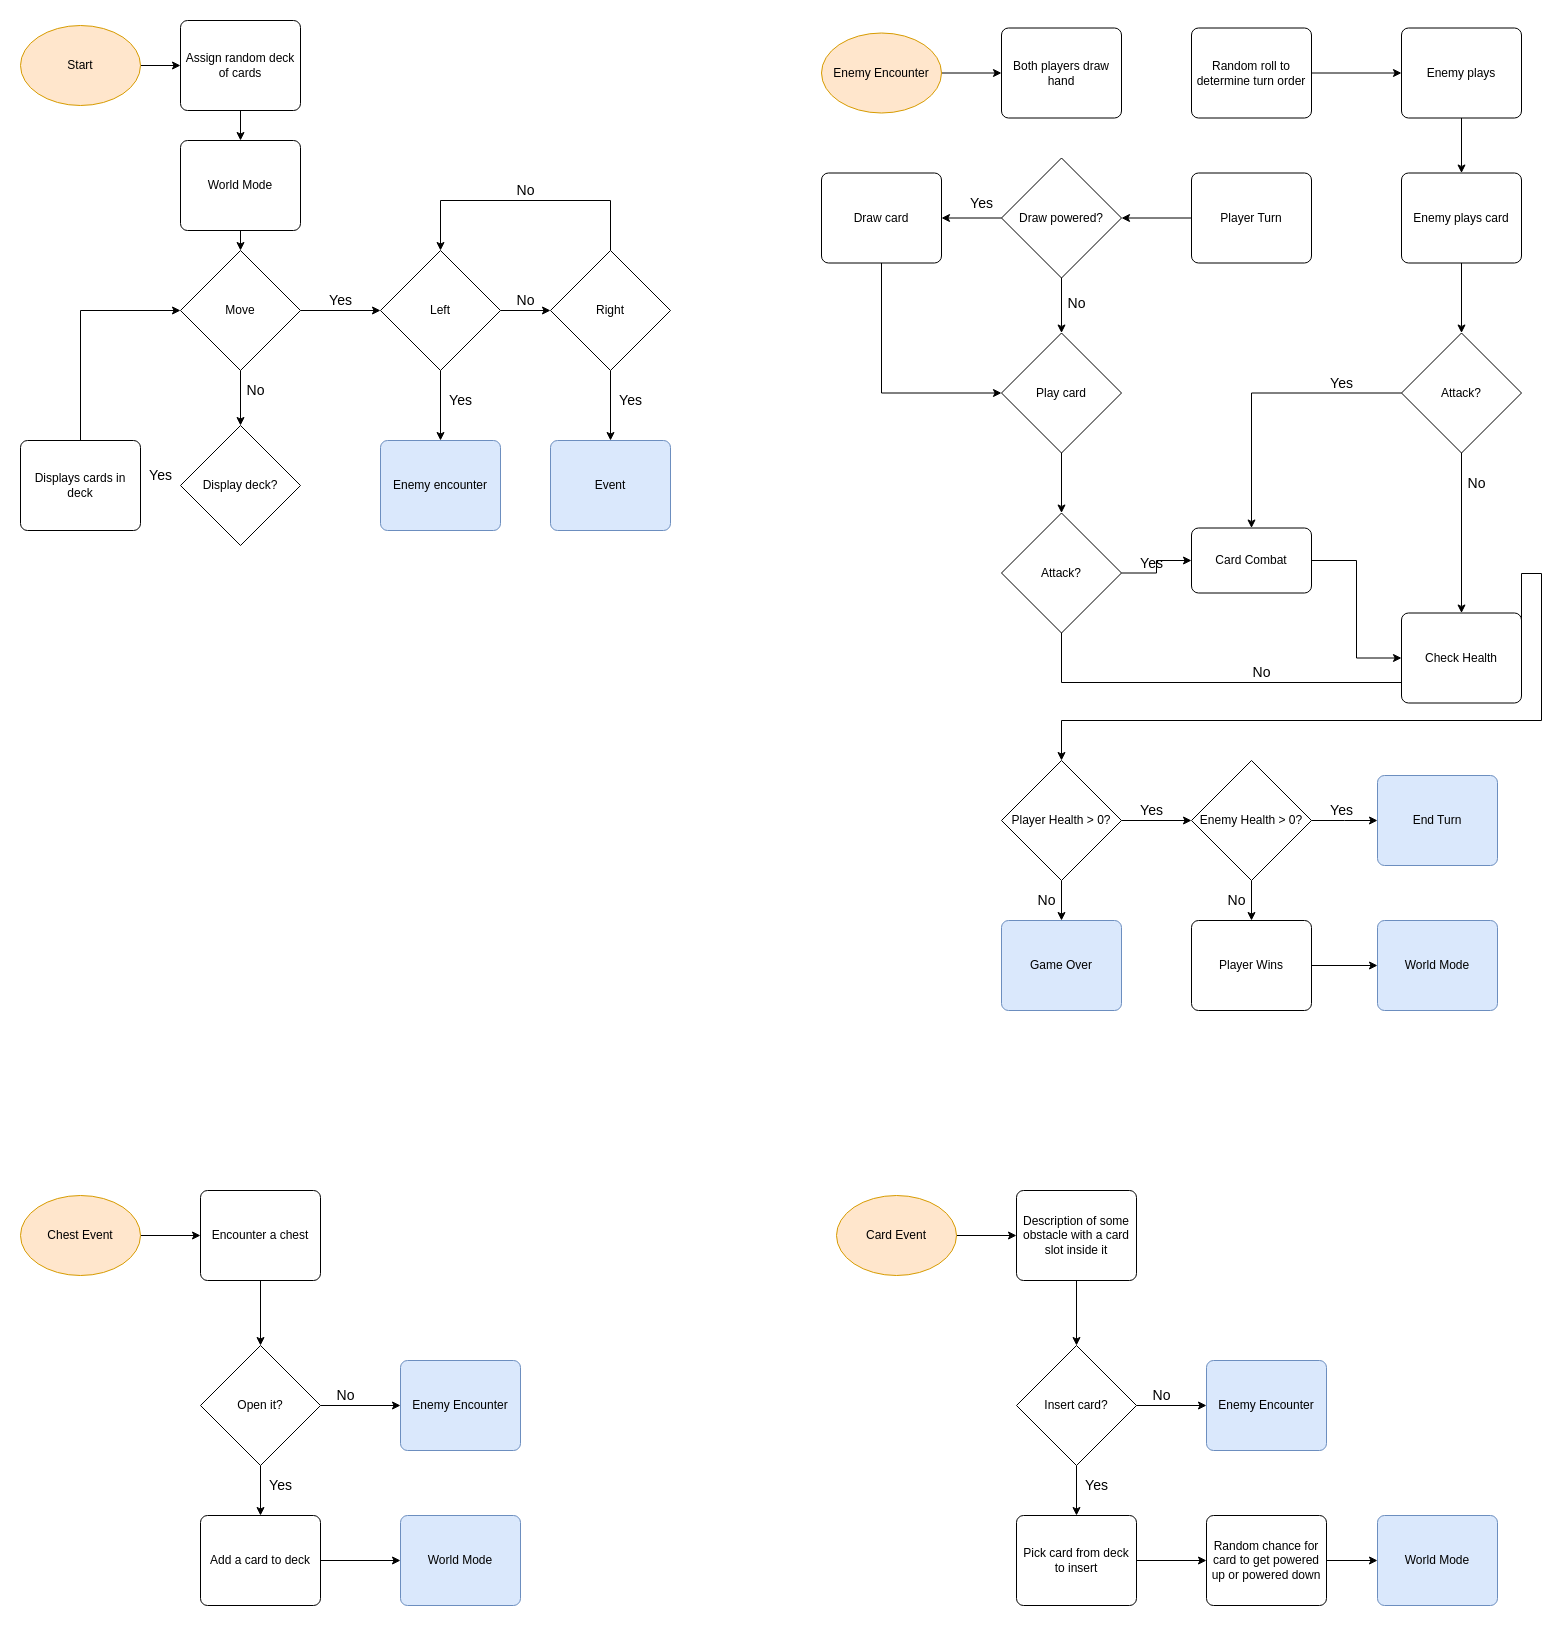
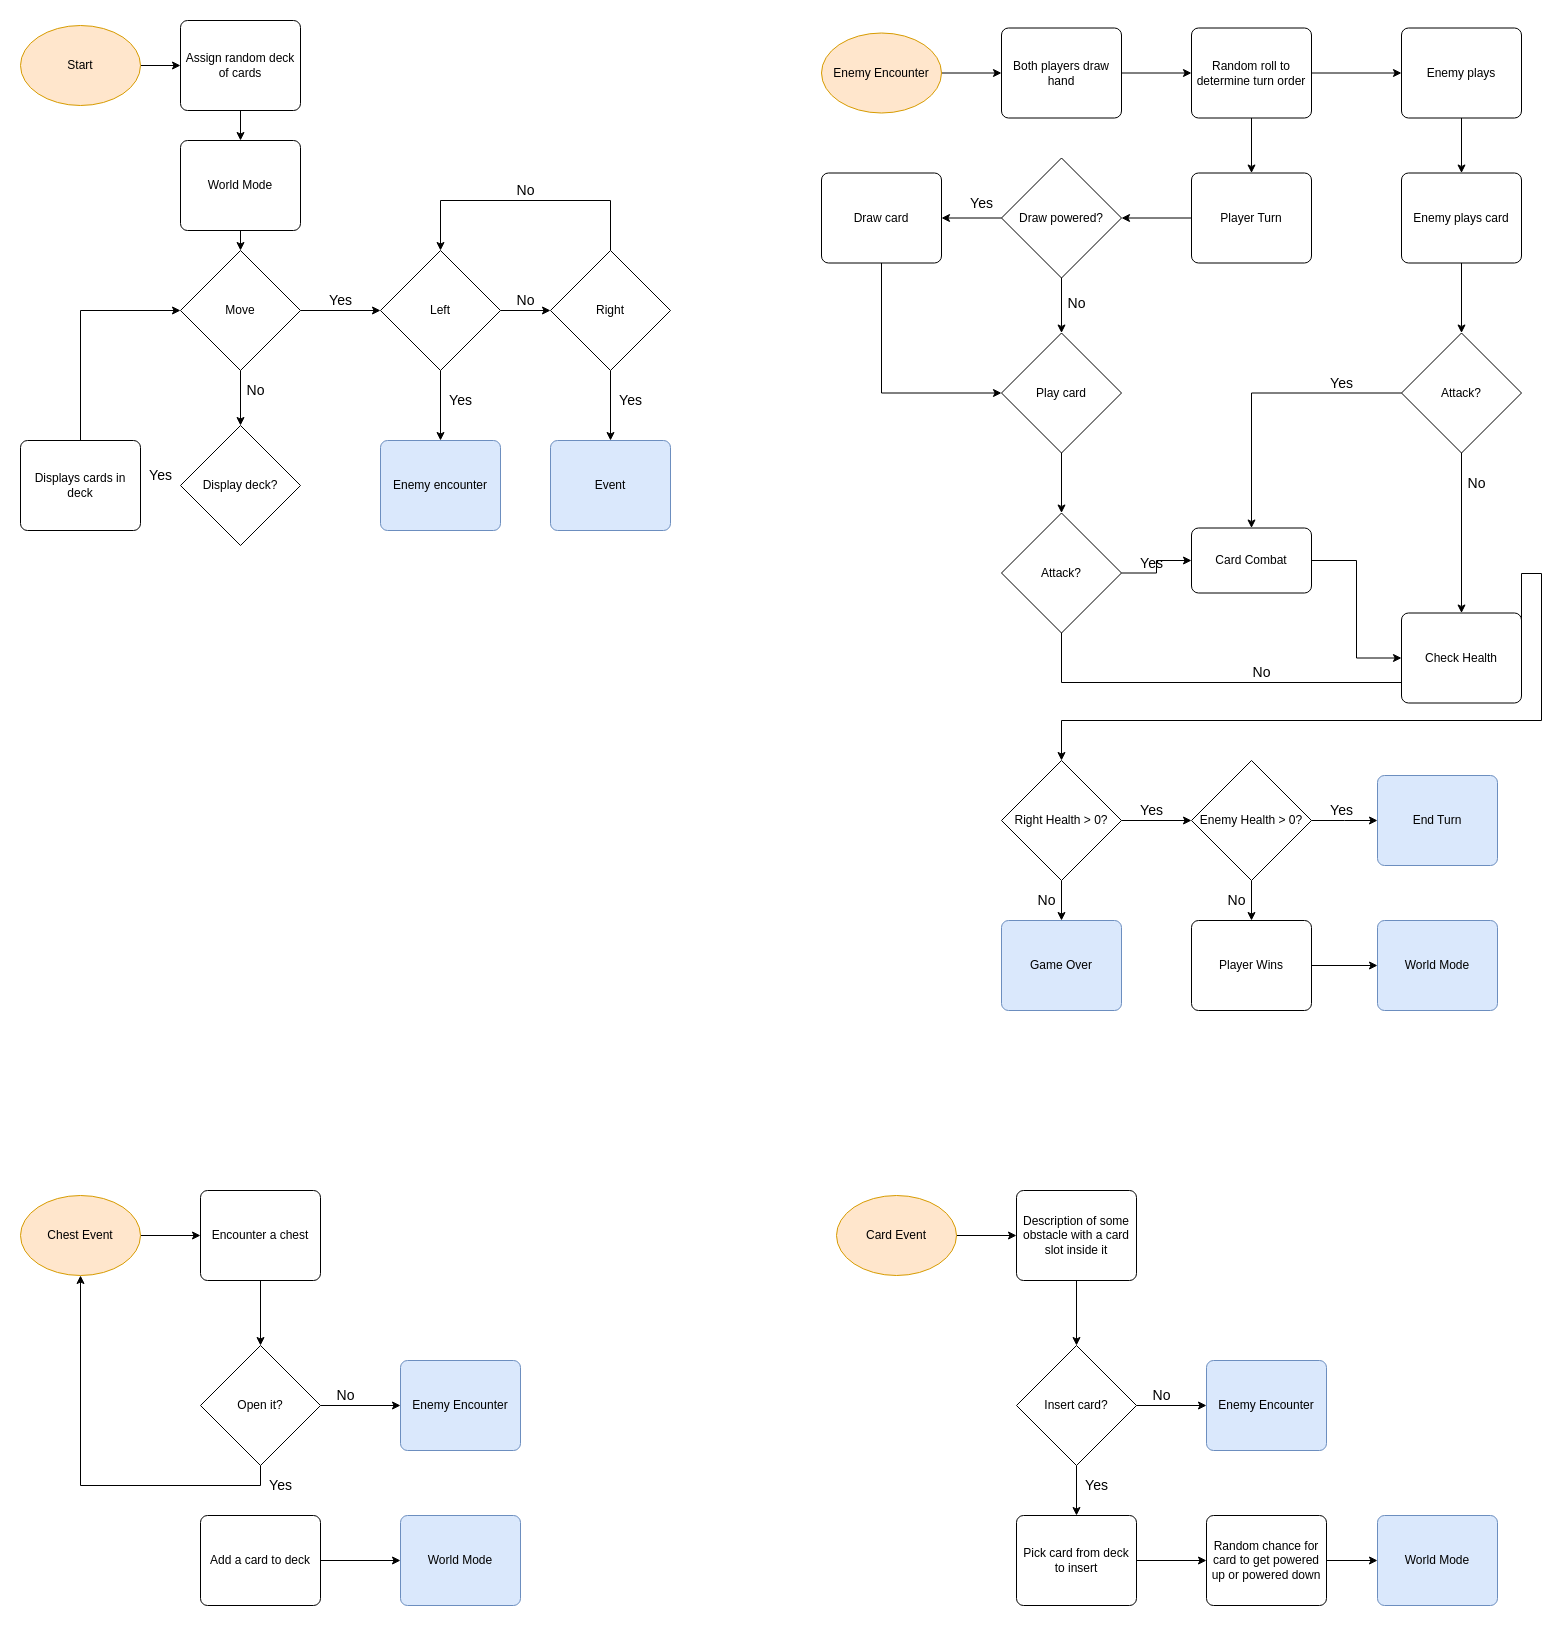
edge "Both players draw hand" -> "Random roll to determine turn order": added
edge "Random roll to determine turn order" -> "Player Turn": added
node "Player Health > 0?": label "Player Health > 0?" -> "Right Health > 0?"
edge "Open it?" -> "Add a card to deck": now "Open it?" -> "Chest Event"
